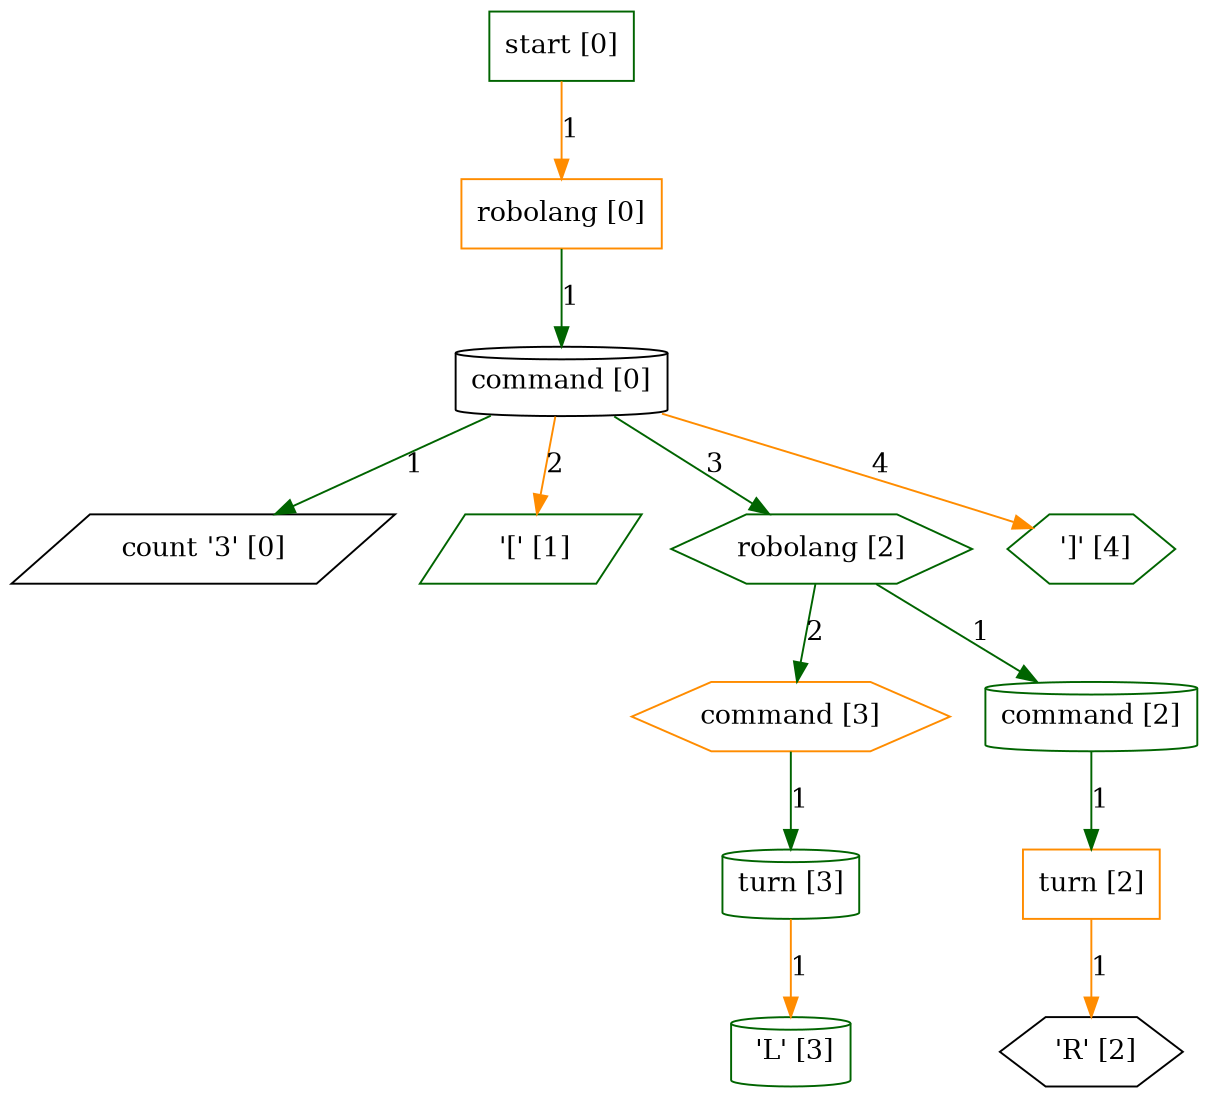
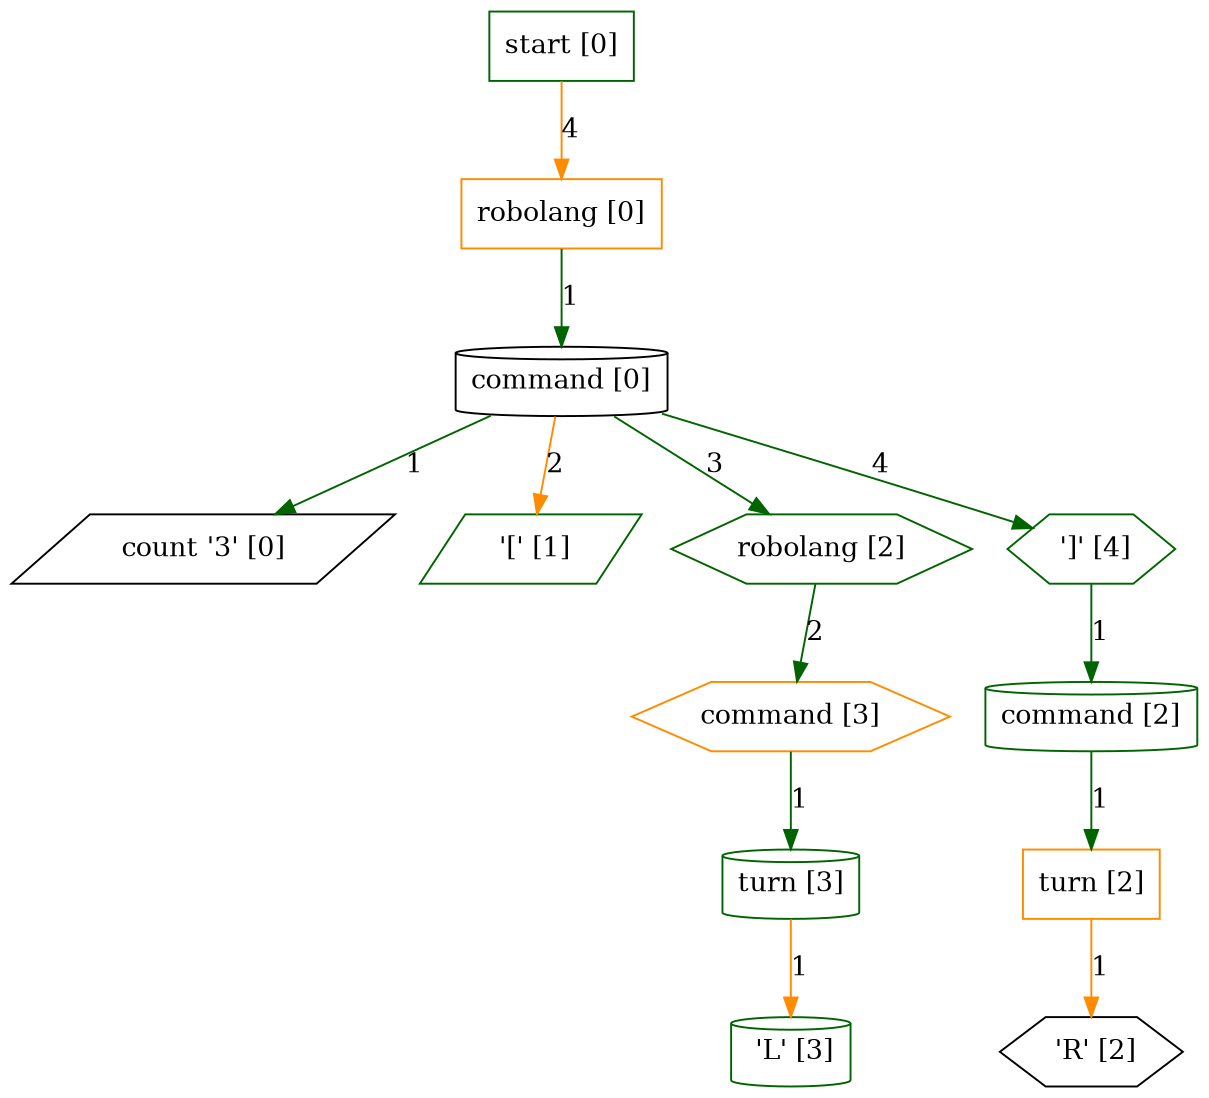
edge "start [0]" -> "robolang [0]": label "1" -> "4"
edge "command [0]" -> "']' [4]": color darkorange -> darkgreen
edge "robolang [2]" -> "command [2]": now "']' [4]" -> "command [2]"
